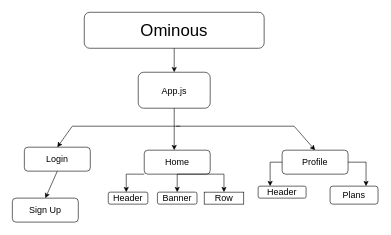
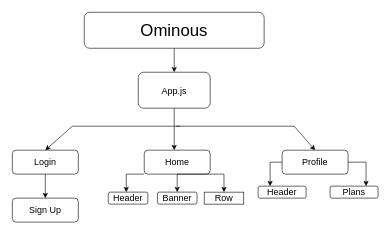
node "Login": moved (57, 159) -> (45, 162)
node "Plans": size 48x18 -> 48x12
